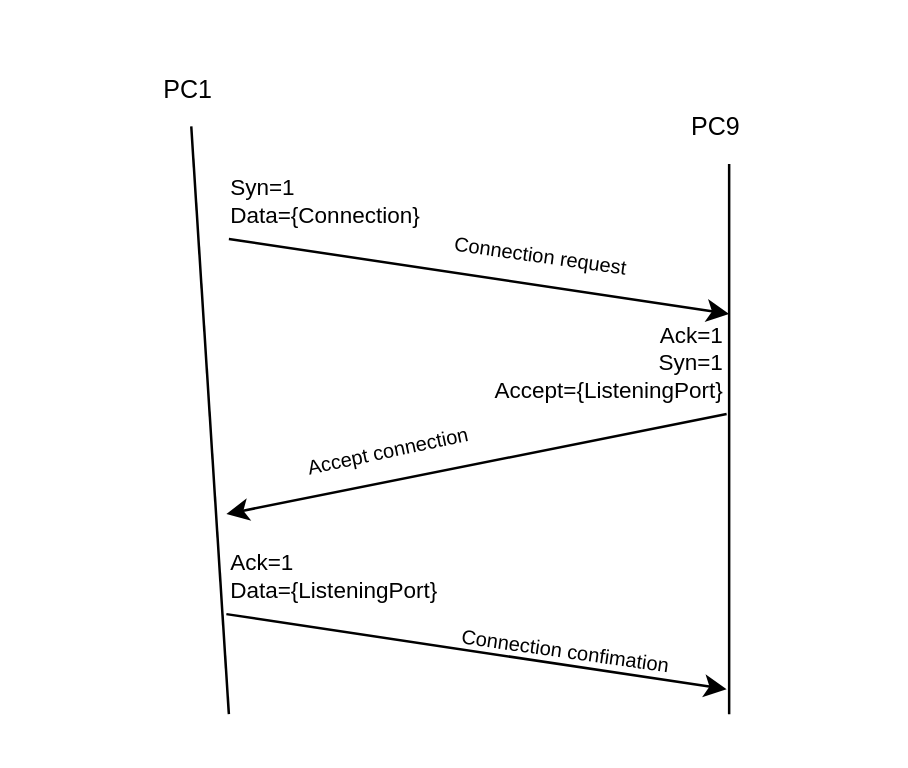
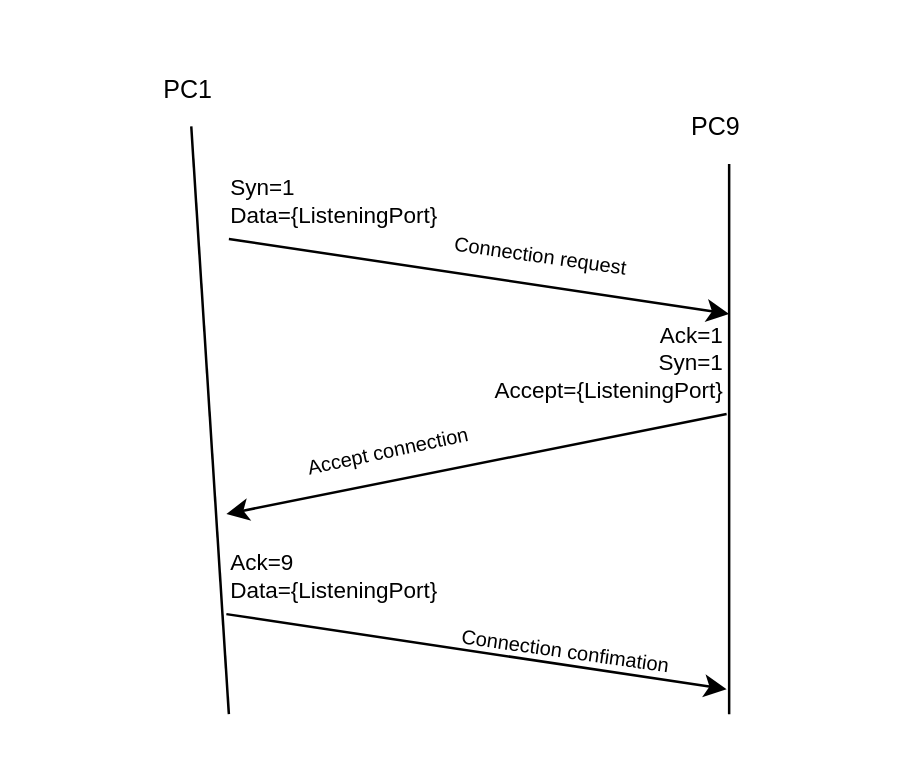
node "Syn=1 Data={Connection}": label "Syn=1 Data={Connection}" -> "Syn=1 Data={ListeningPort}"
node "Ack=1 Data={ListeningPort}": label "Ack=1 Data={ListeningPort}" -> "Ack=9 Data={ListeningPort}"
